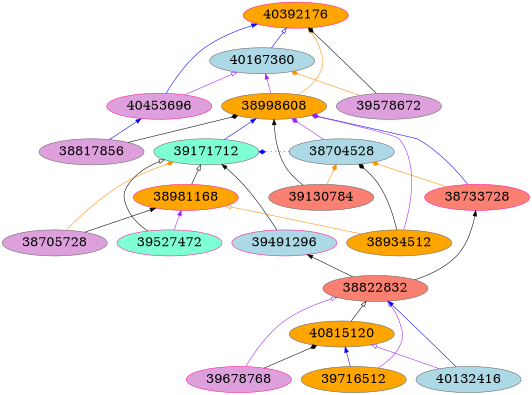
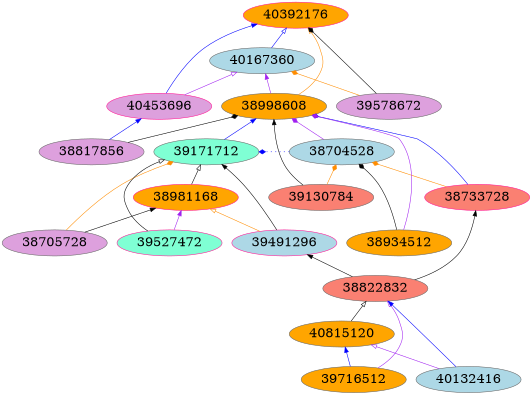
edge "38934512" -> "38981168": now "39491296" -> "38981168"
node "39678768": removed
